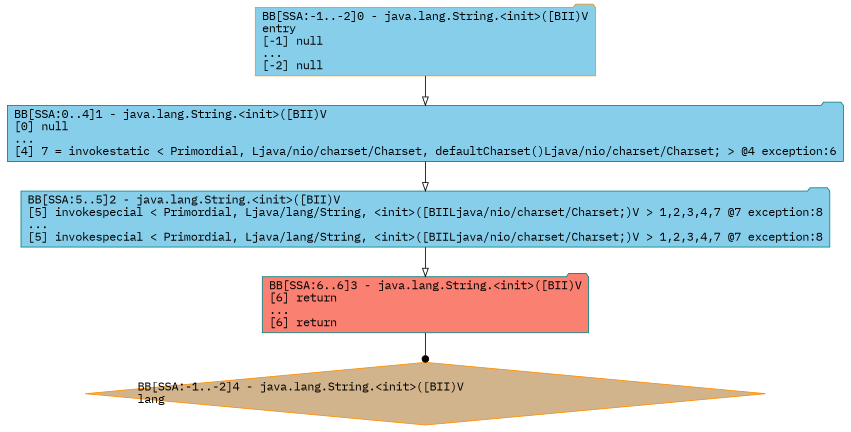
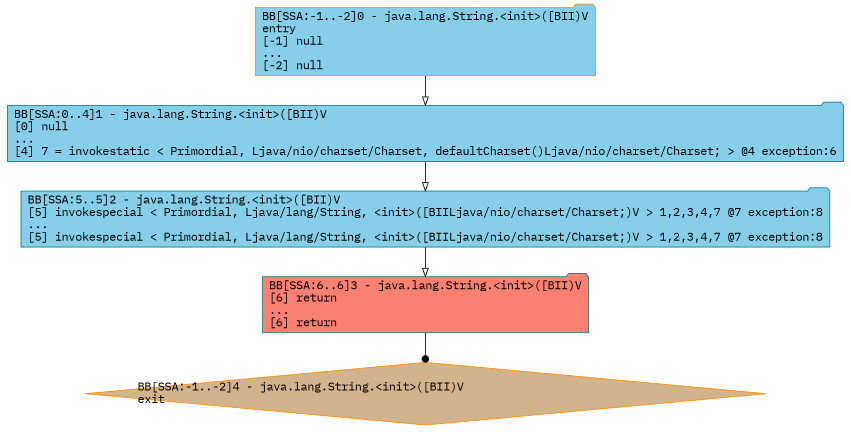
node "BB[SSA:-1..-2]4 - java.lang.String.<init>([BII)V lang": label "BB[SSA:-1..-2]4 - java.lang.String.<init>([BII)V lang" -> "BB[SSA:-1..-2]4 - java.lang.String.<init>([BII)V exit"
